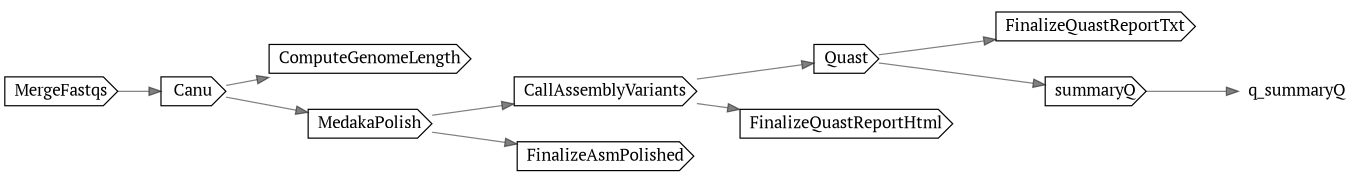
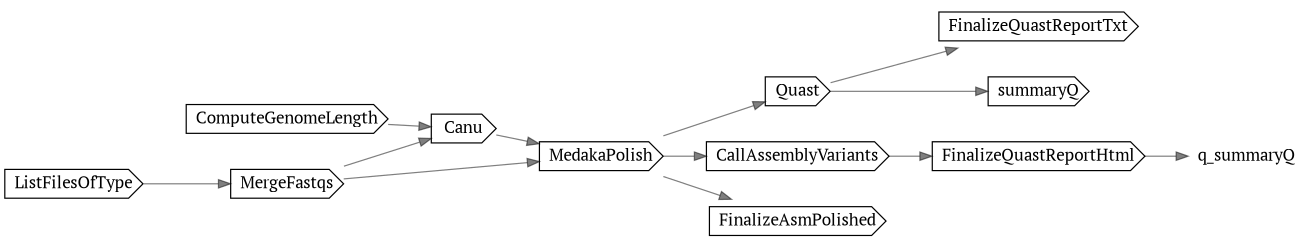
edge "CallAssemblyVariants" -> "Quast": now "MedakaPolish" -> "Quast"
edge "Canu" -> "ComputeGenomeLength": reversed
edge "summaryQ" -> "q_summaryQ": now "FinalizeQuastReportHtml" -> "q_summaryQ"
edge "MergeFastqs" -> "MedakaPolish": added
node "ListFilesOfType": added
